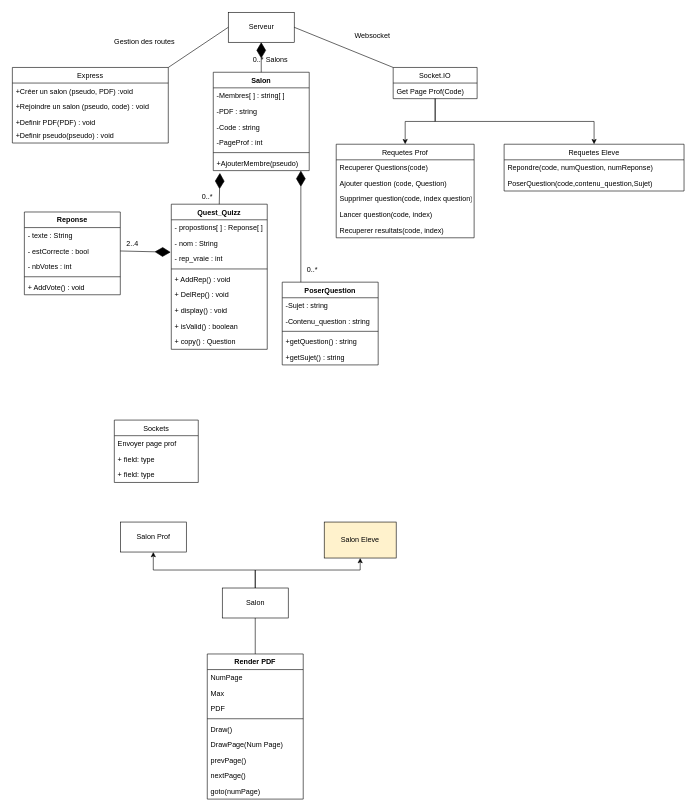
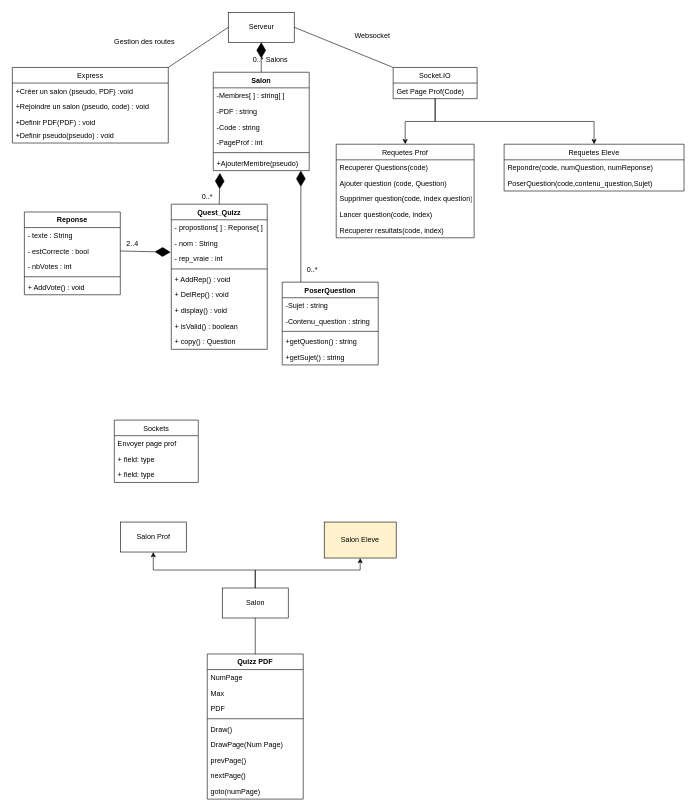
node "Render PDF": label "Render PDF" -> "Quizz PDF"
